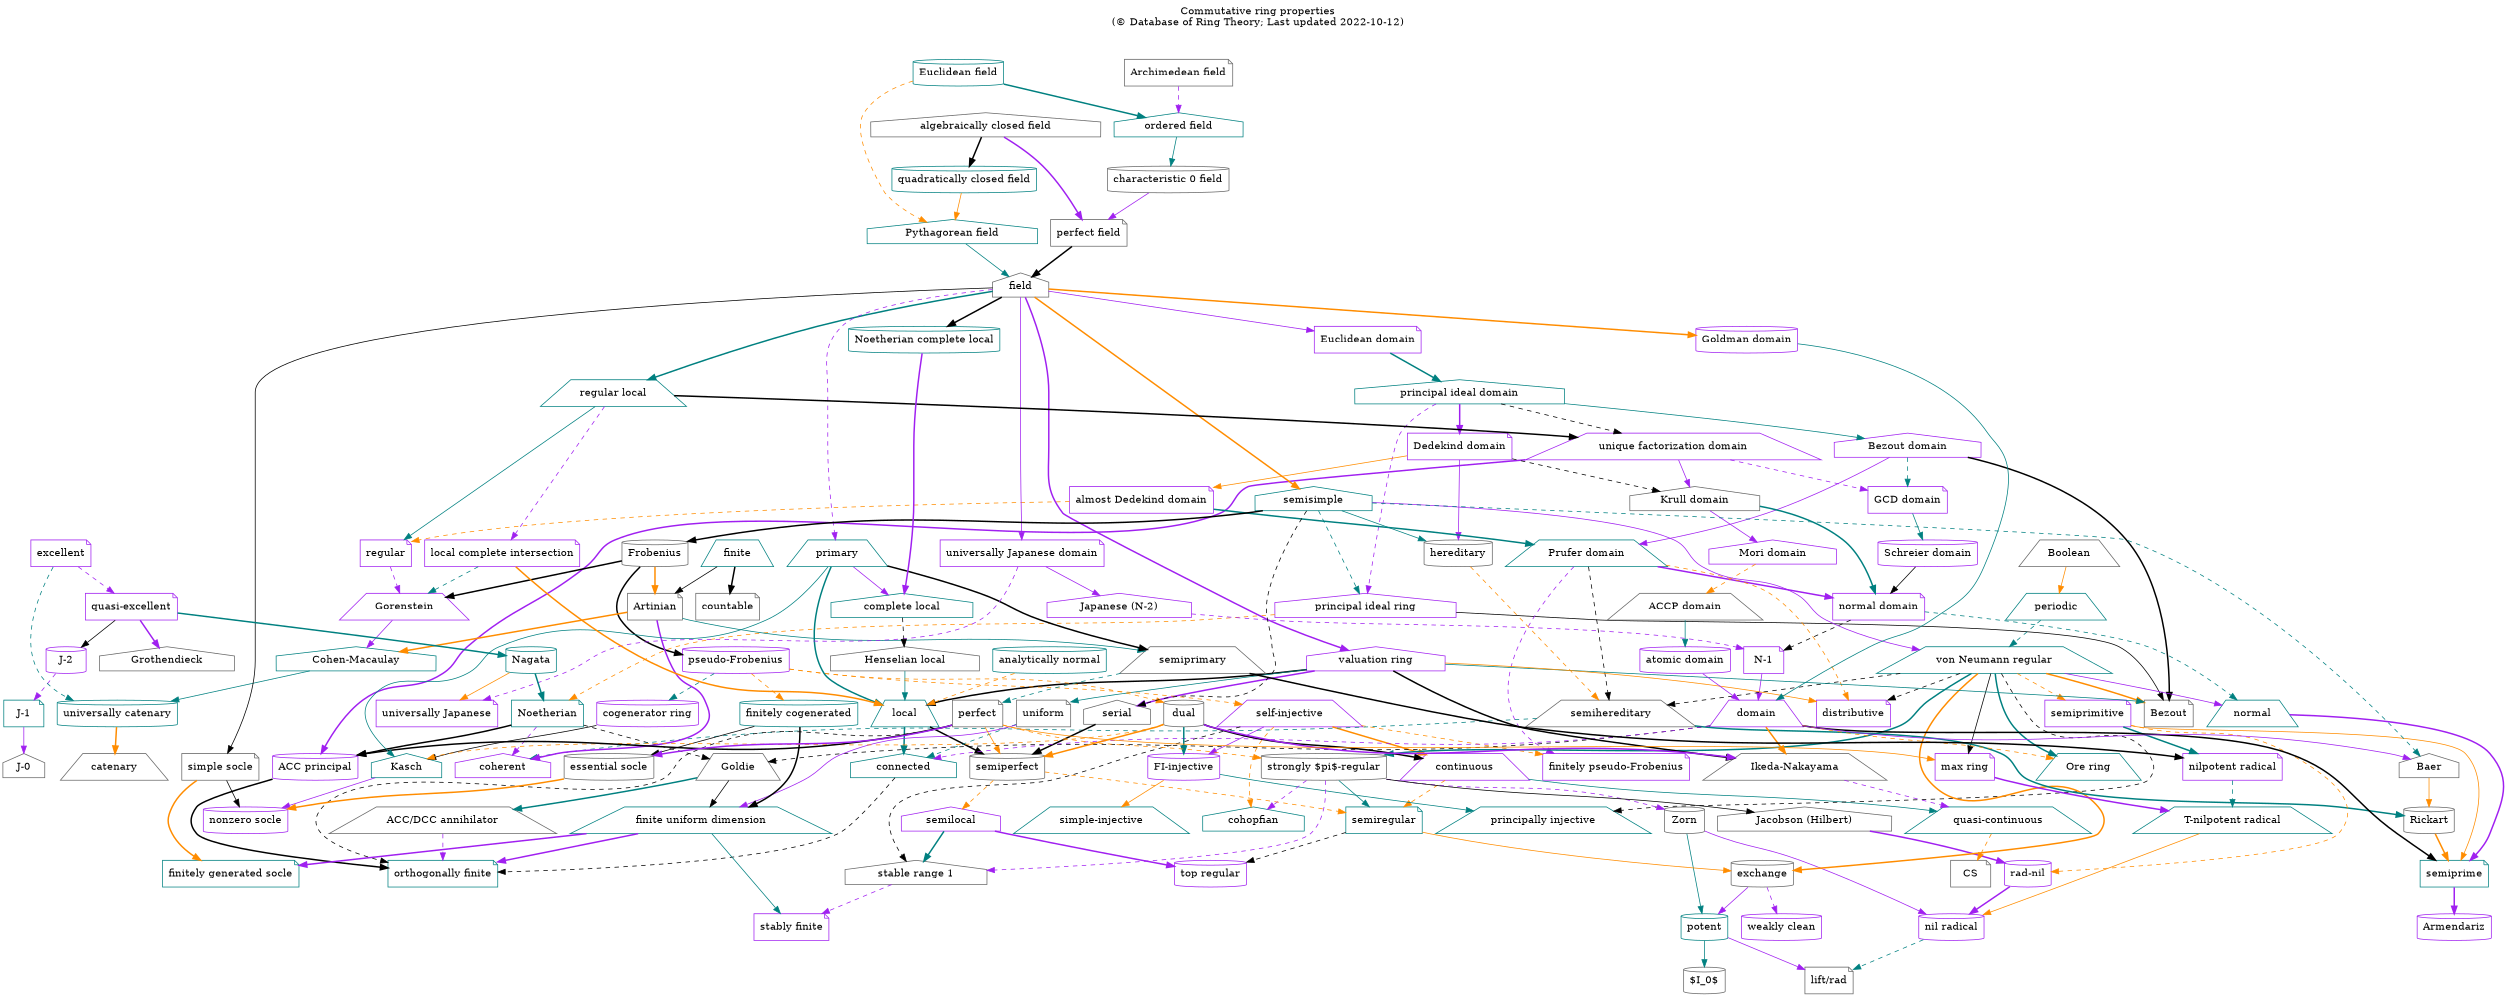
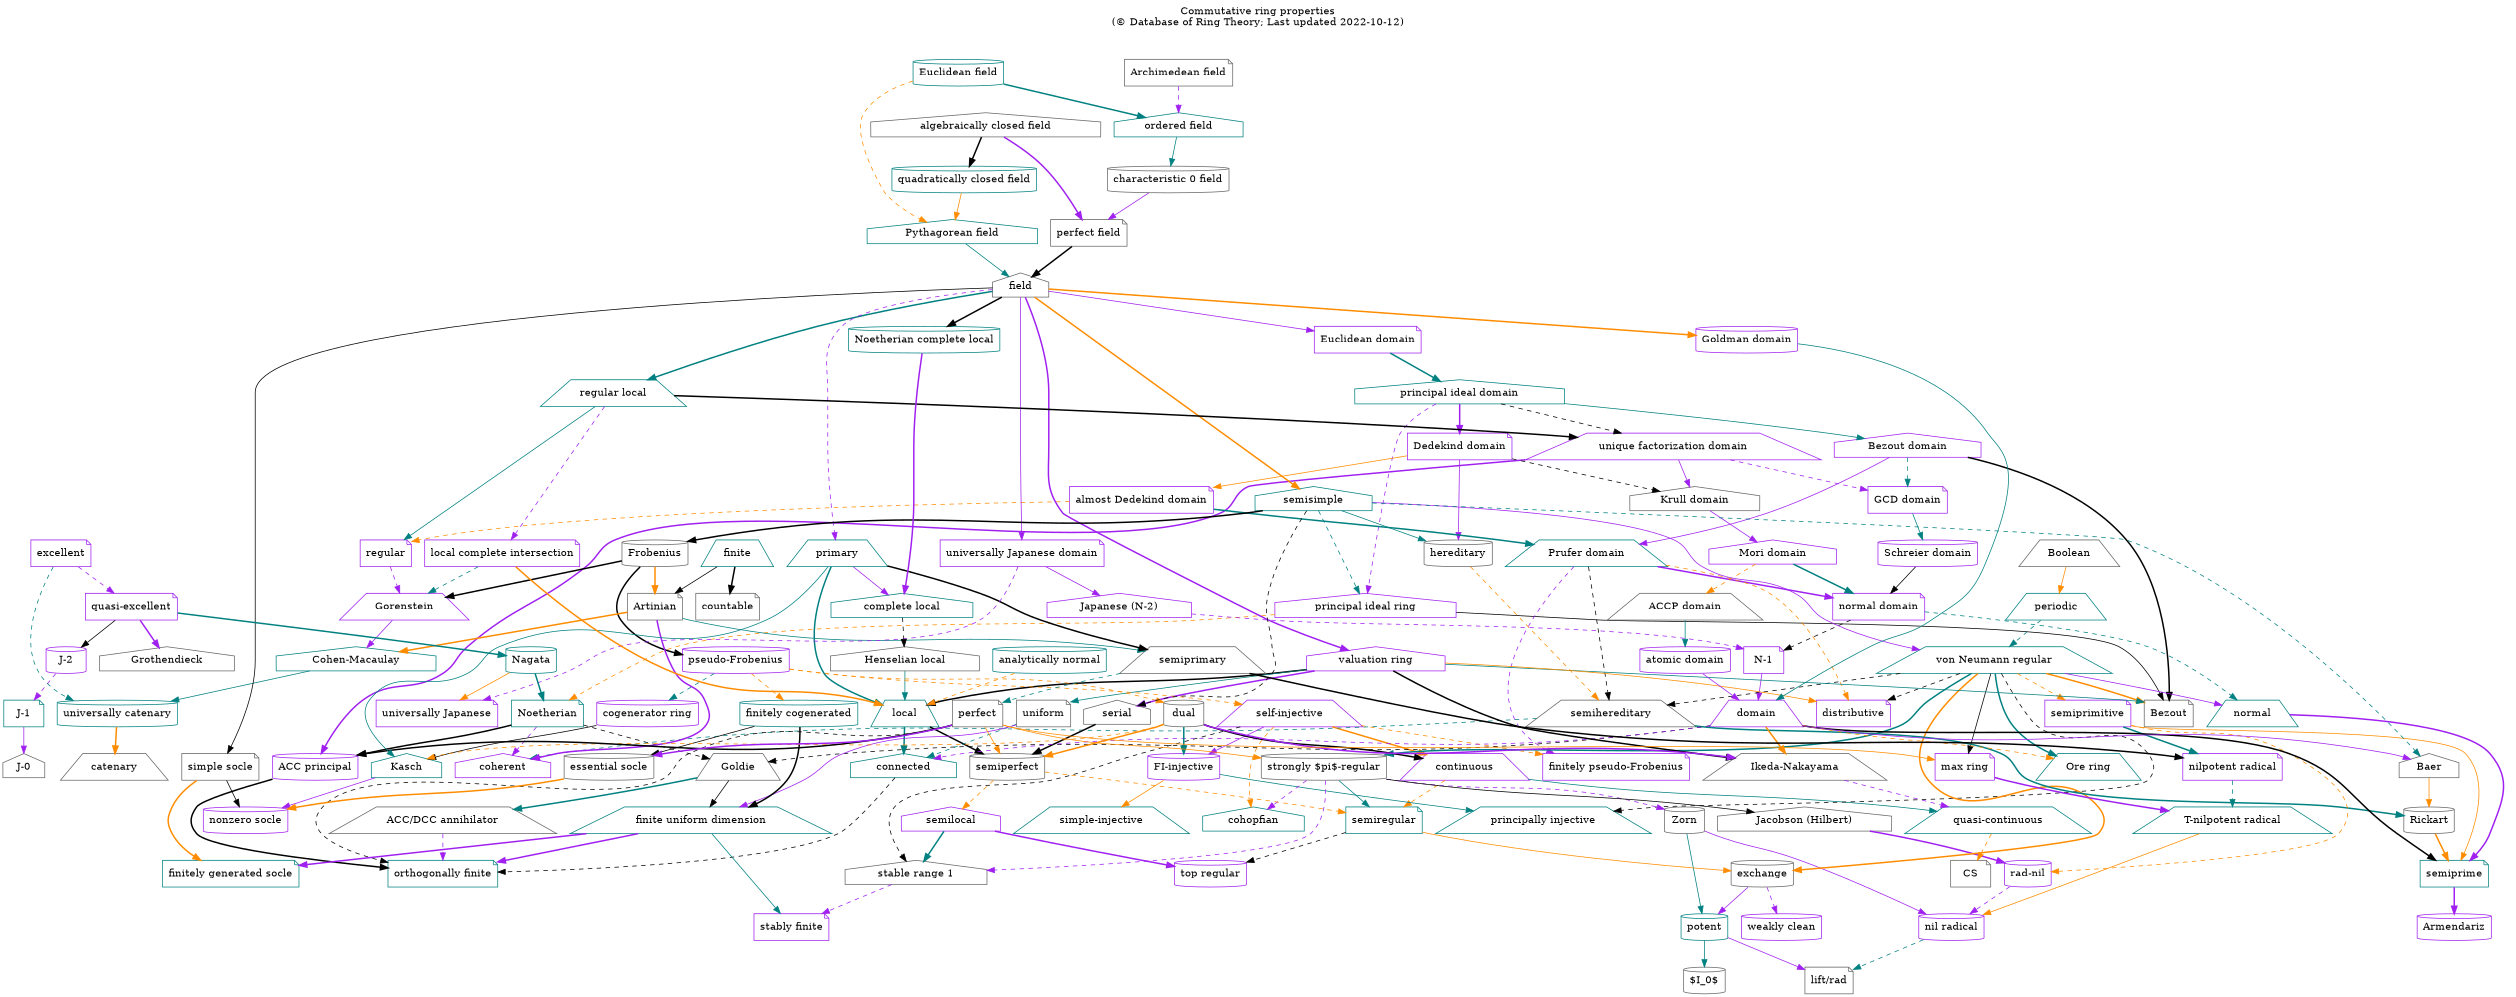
edge "Krull domain" -> "normal domain": now "Mori domain" -> "normal domain"
edge "perfect" -> "strongly $pi$-regular": style dashed -> solid
edge "rad-nil" -> "nil radical": style bold -> dashed
